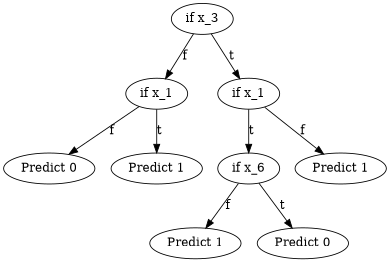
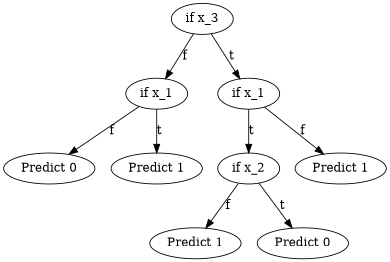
node "if x_6": label "if x_6" -> "if x_2"
